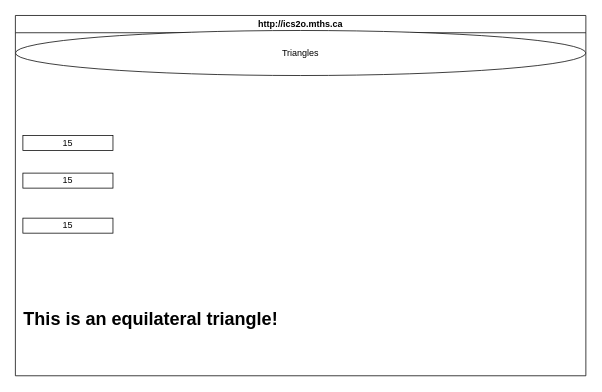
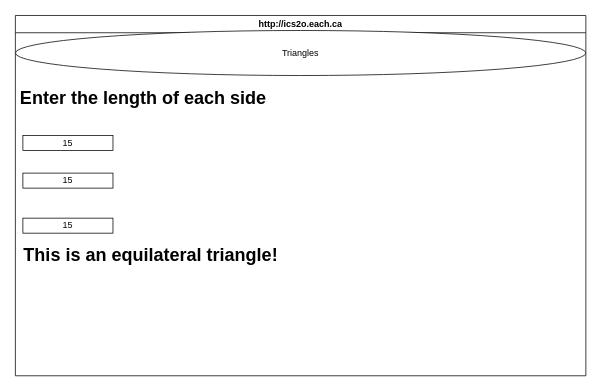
node "http://ics2o.mths.ca": label "http://ics2o.mths.ca" -> "http://ics2o.each.ca"
node "Enter the length of each side": added
node "This is an equilateral triangle!": moved (150, 319) -> (150, 255)
